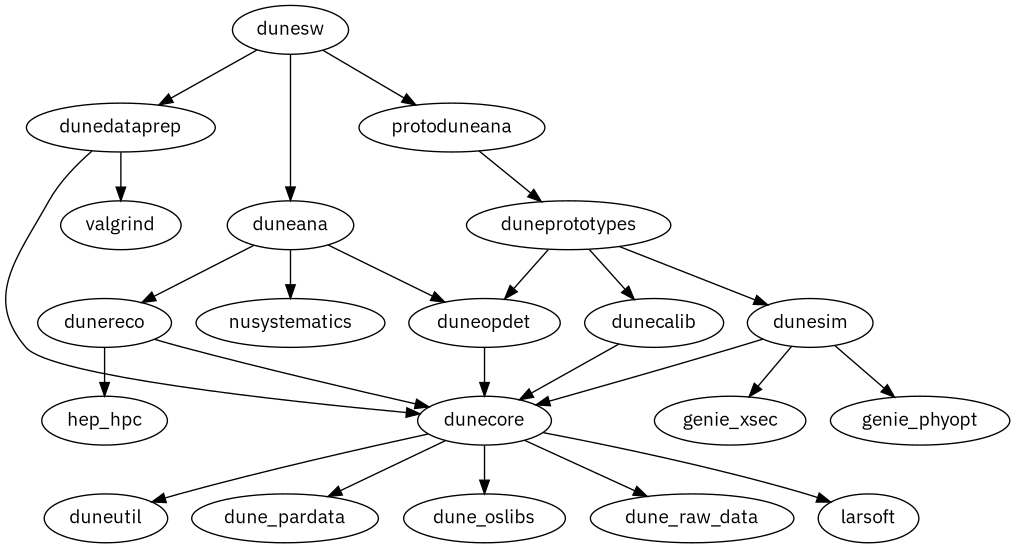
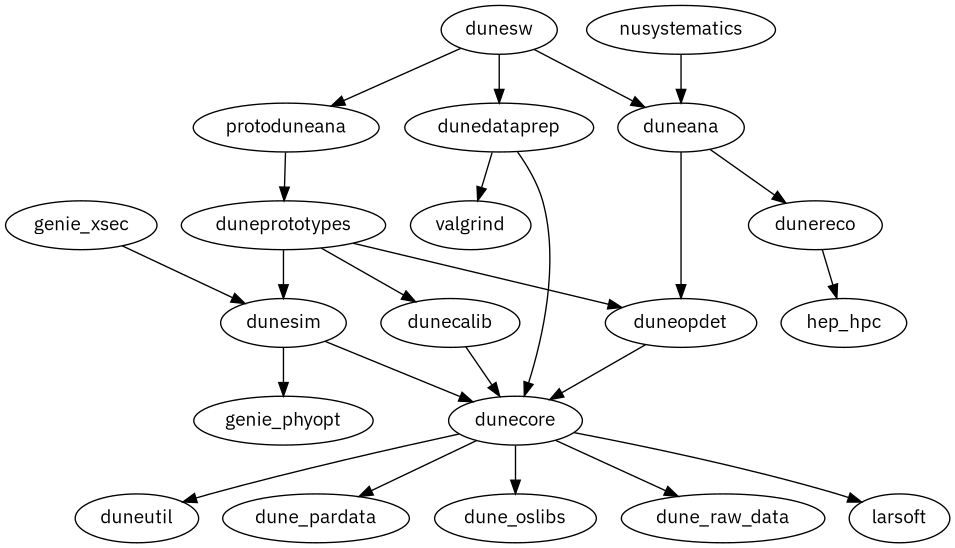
edge "duneana" -> "nusystematics": reversed
edge "dunesim" -> "genie_xsec": reversed
edge "dunereco" -> "dunecore": removed
